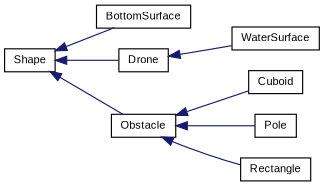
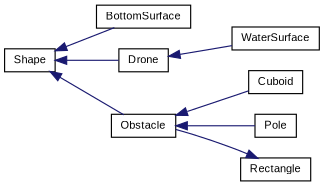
edge "Rectangle" -> "Obstacle": reversed
